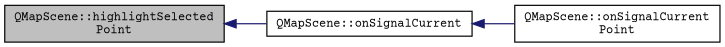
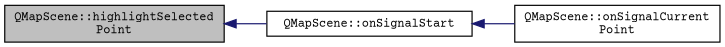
node "QMapScene::onSignalCurrent": label "QMapScene::onSignalCurrent" -> "QMapScene::onSignalStart"
